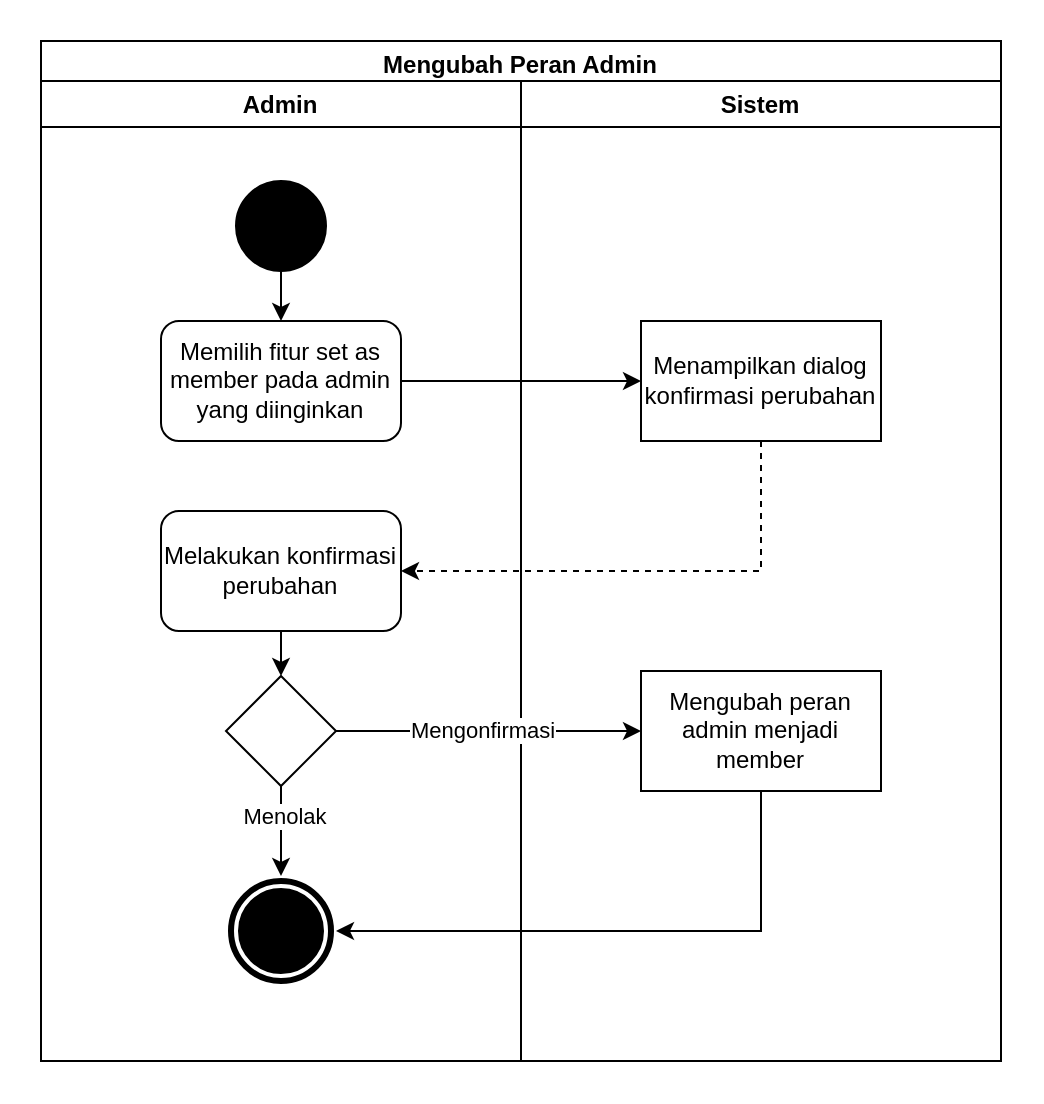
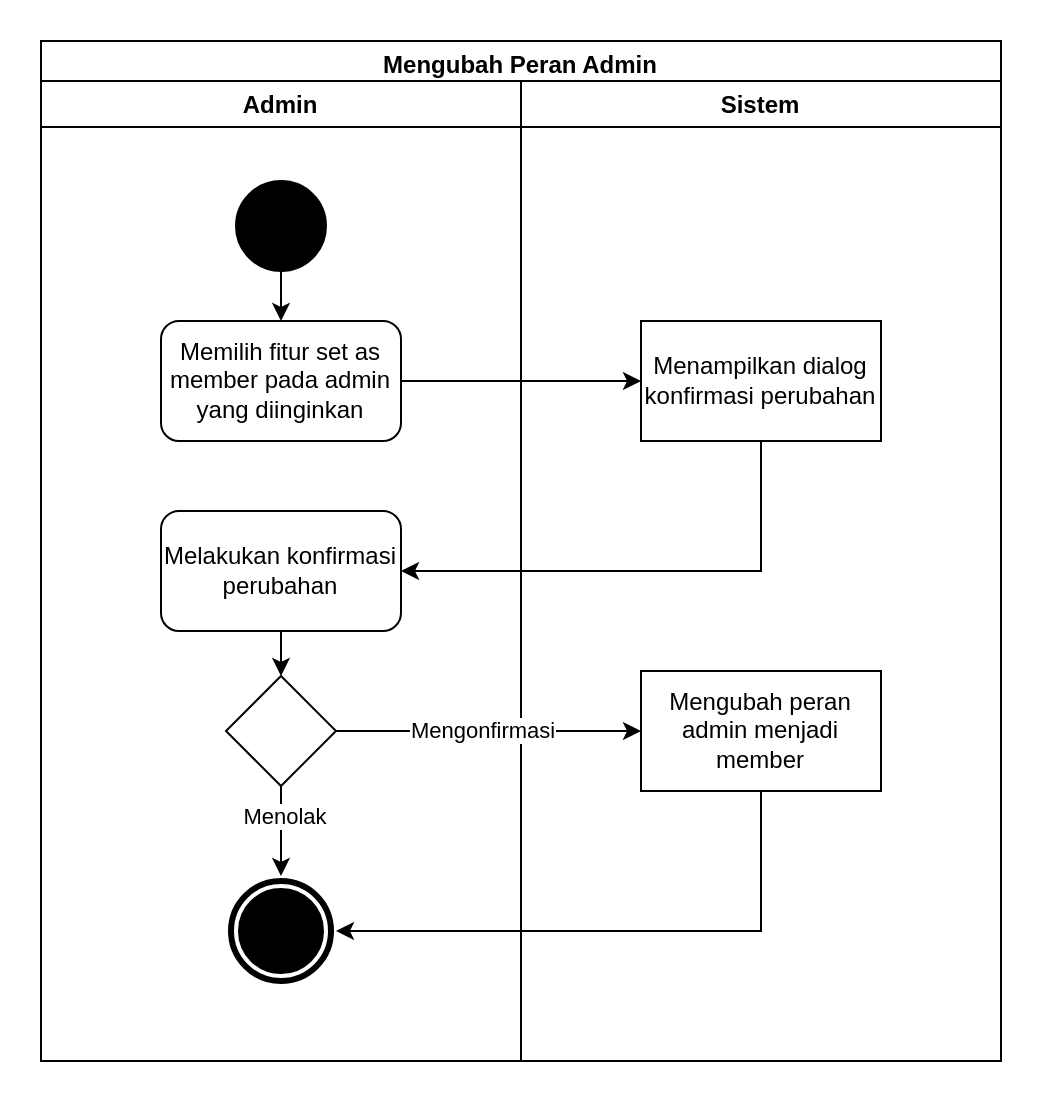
edge "Menampilkan dialog konfirmasi perubahan" -> "Melakukan konfirmasi perubahan": style dashed -> solid
